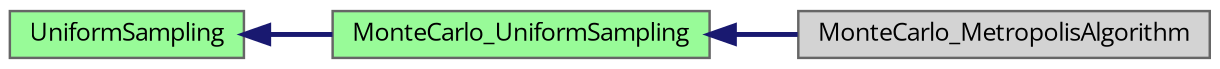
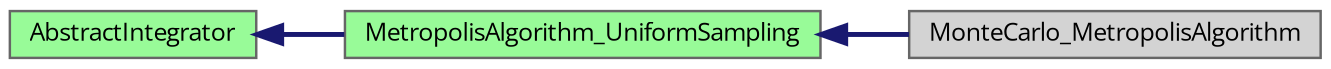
node "UniformSampling": label "UniformSampling" -> "AbstractIntegrator"
node "MonteCarlo_UniformSampling": label "MonteCarlo_UniformSampling" -> "MetropolisAlgorithm_UniformSampling"
